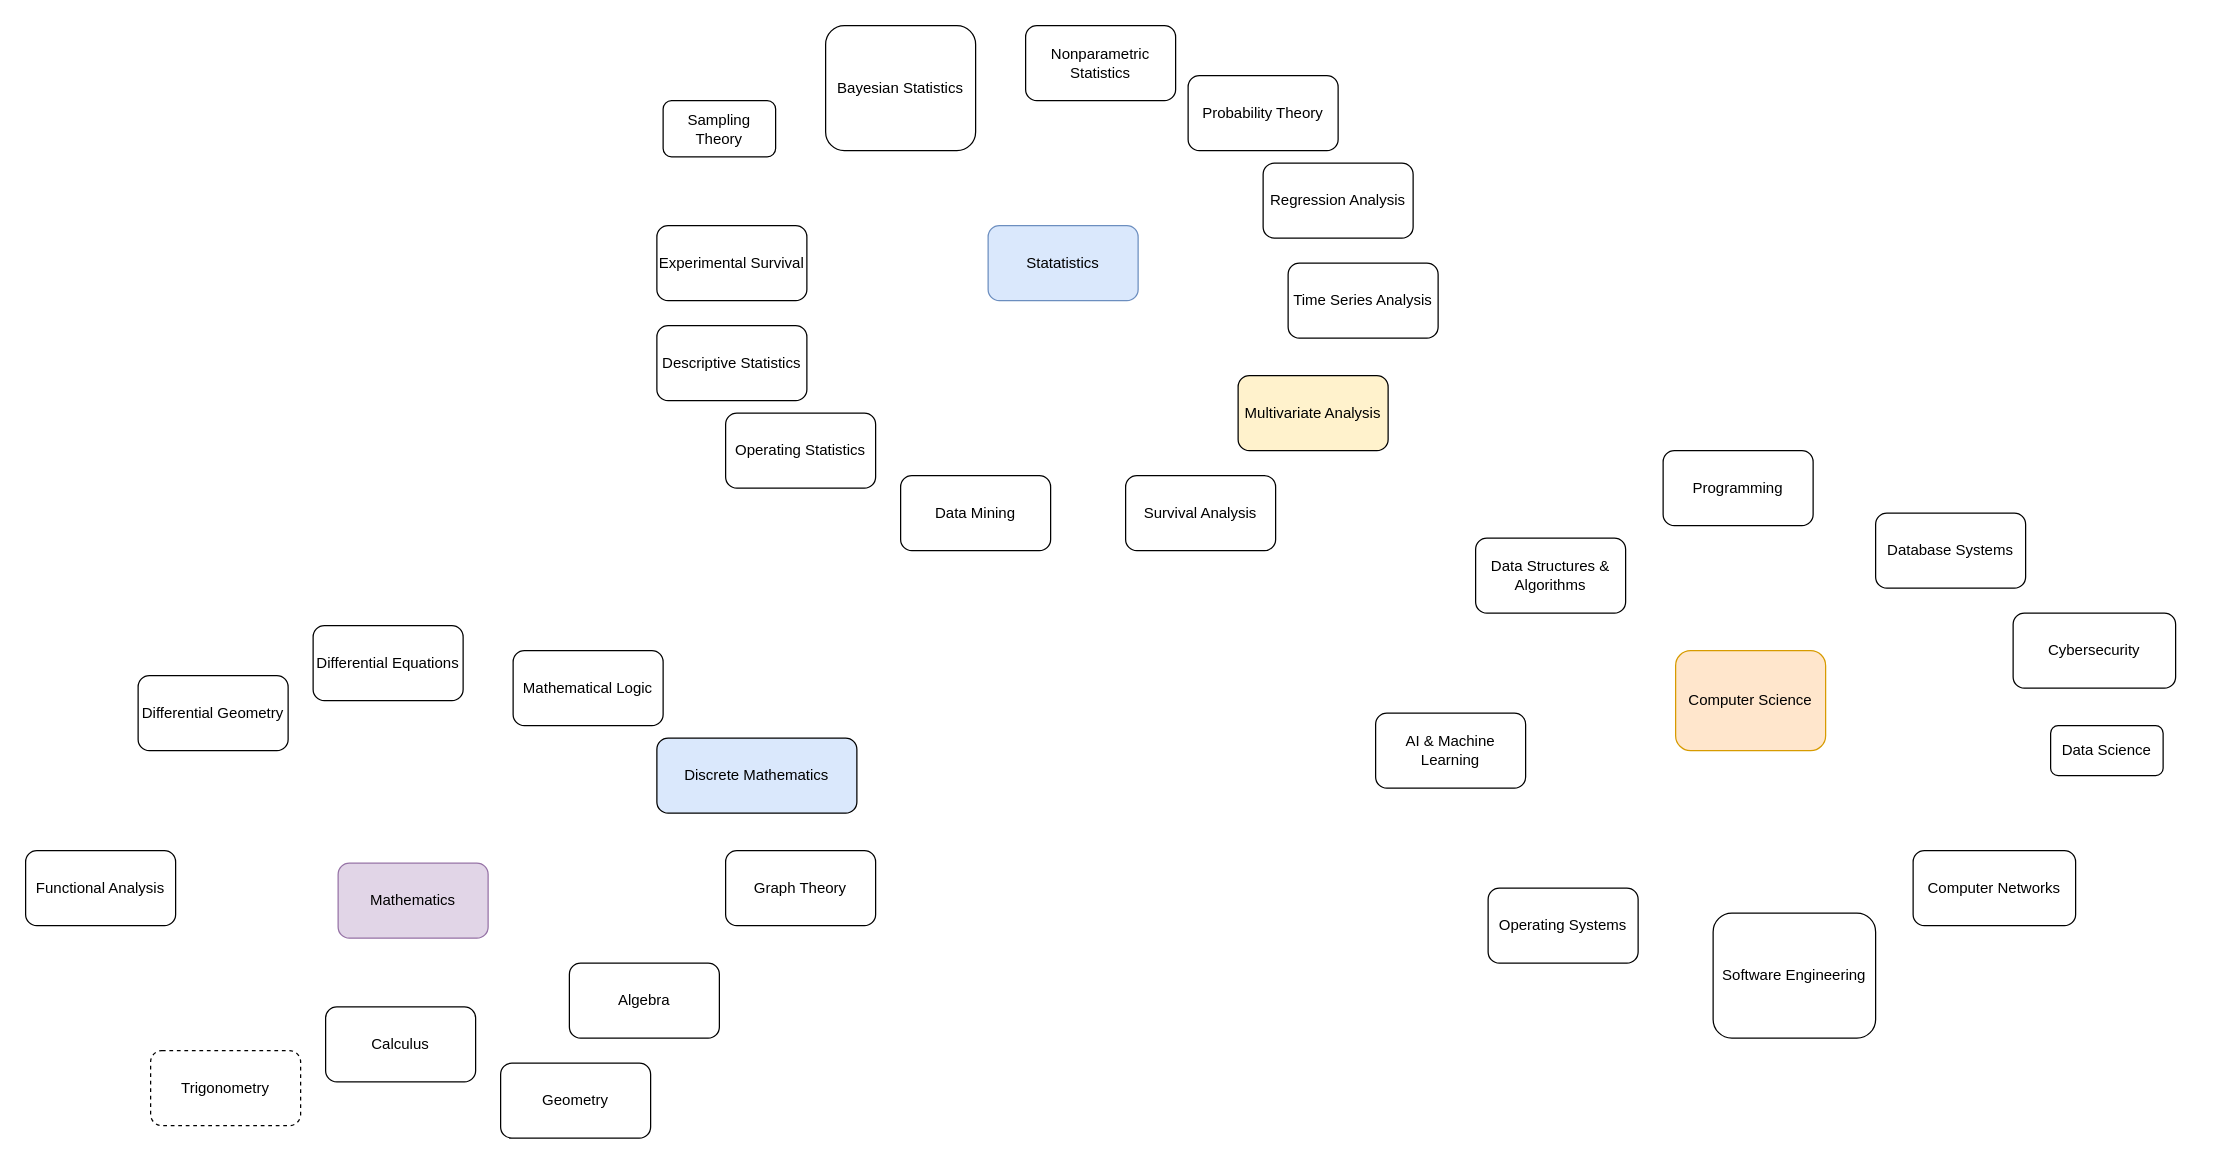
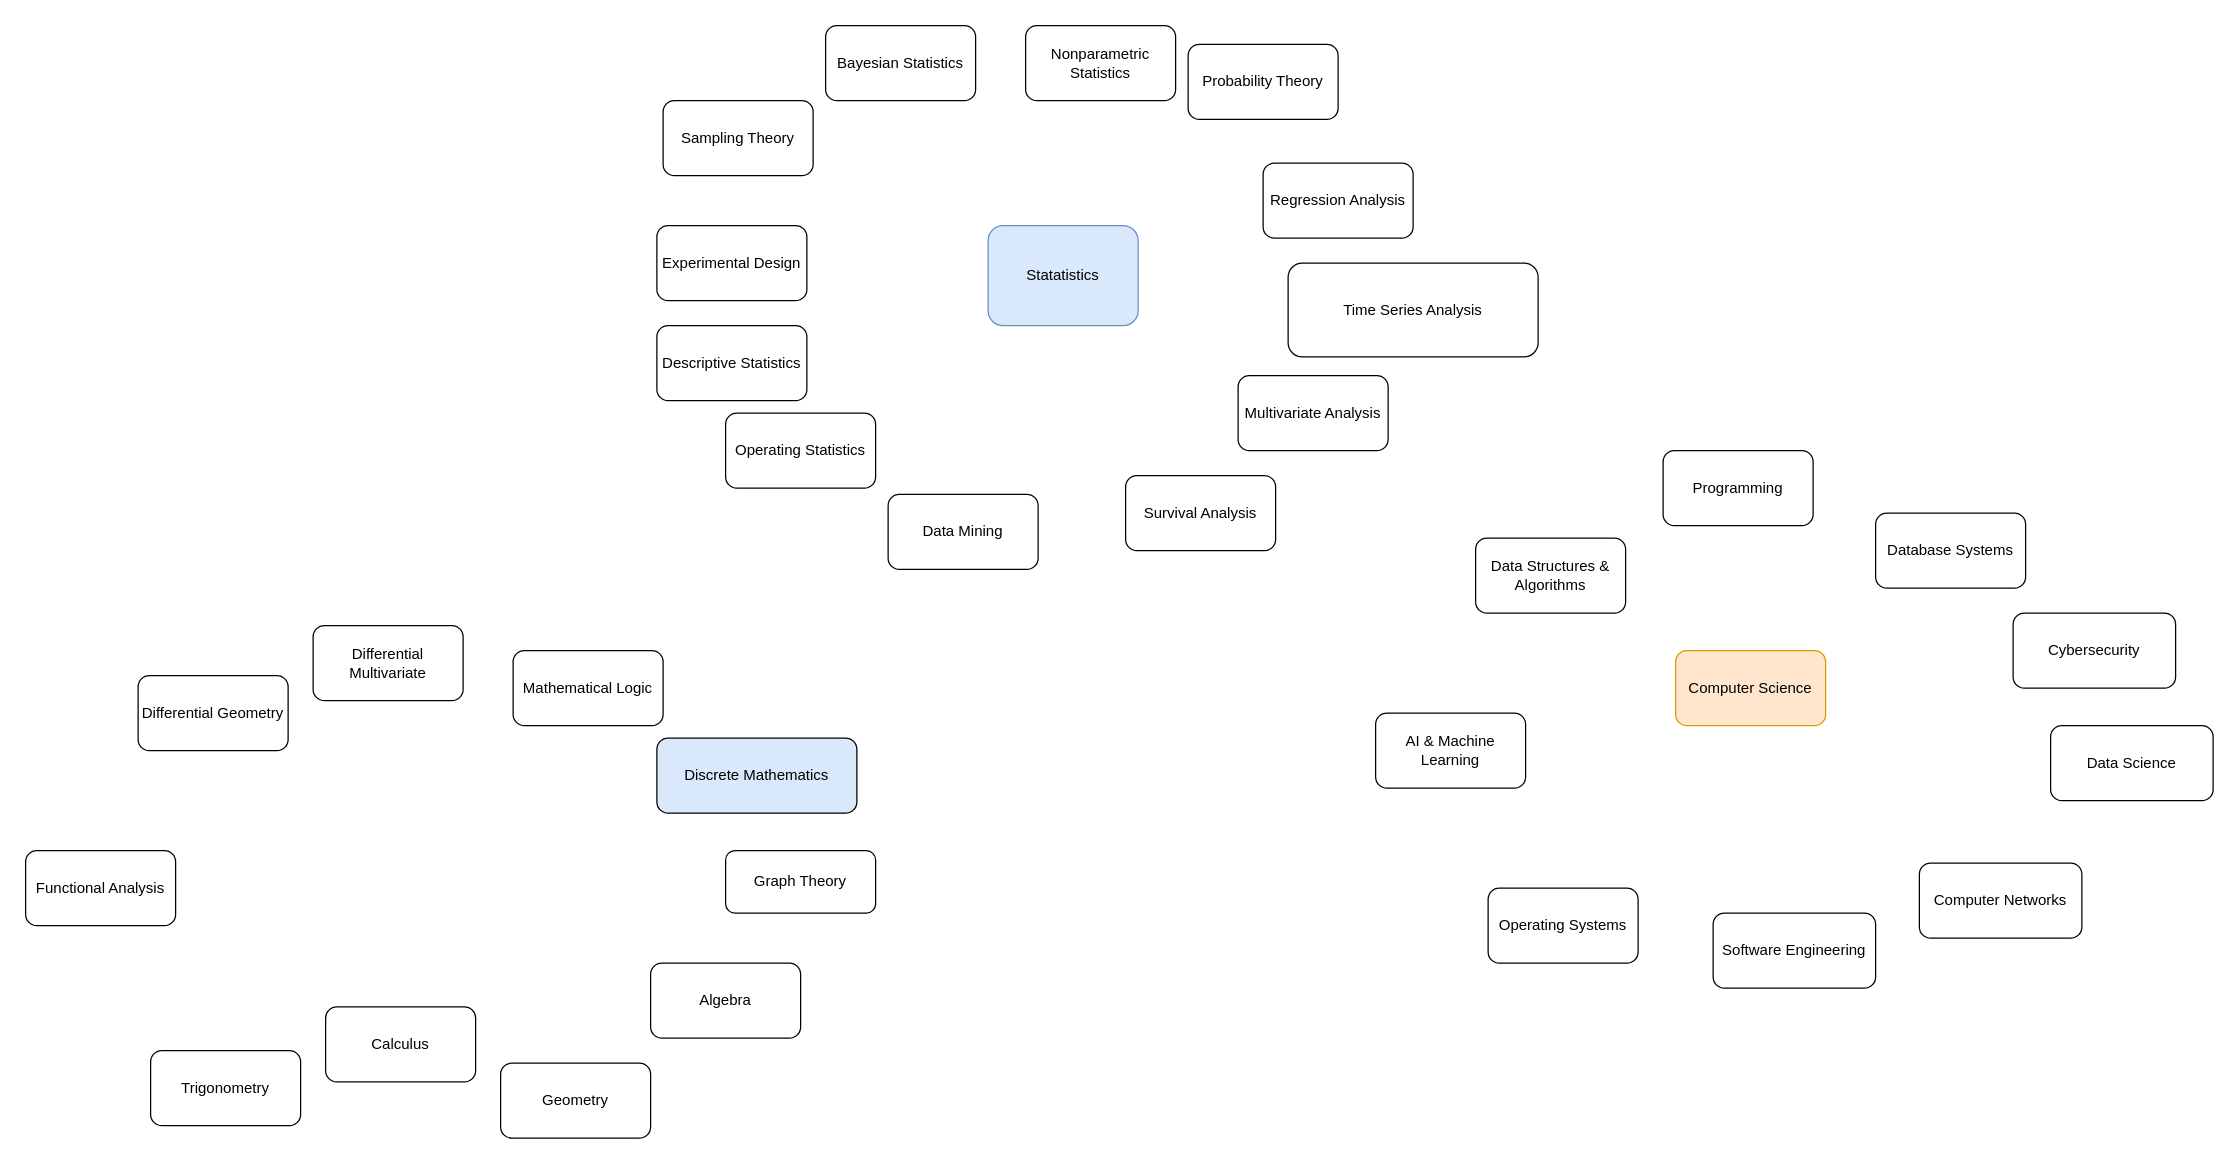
node "Bayesian Statistics": size 150x125 -> 150x75
node "Probability Theory": moved (1263, 113) -> (1263, 82)
node "Sampling Theory": size 113x56 -> 150x75
node "Experimental Survival": label "Experimental Survival" -> "Experimental Design"
node "Statatistics": size 150x75 -> 150x100
node "Time Series Analysis": size 150x75 -> 250x94
node "Multivariate Analysis": fillcolor #fff2cc -> #ffffff
node "Data Mining": moved (976, 513) -> (963, 532)
node "Differential Equations": label "Differential Equations" -> "Differential Multivariate"
node "Computer Science": size 150x100 -> 150x75
node "Data Science": size 113x50 -> 163x75
node "Graph Theory": size 150x75 -> 150x63
node "Computer Networks": moved (1994, 888) -> (2001, 901)
node "Mathematics": removed
node "Software Engineering": size 163x125 -> 163x75
node "Algebra": moved (644, 1001) -> (726, 1001)
node "Trigonometry": style dashed -> solid
